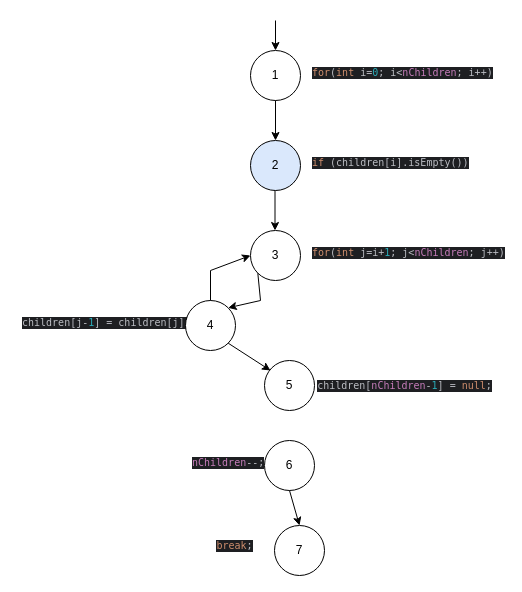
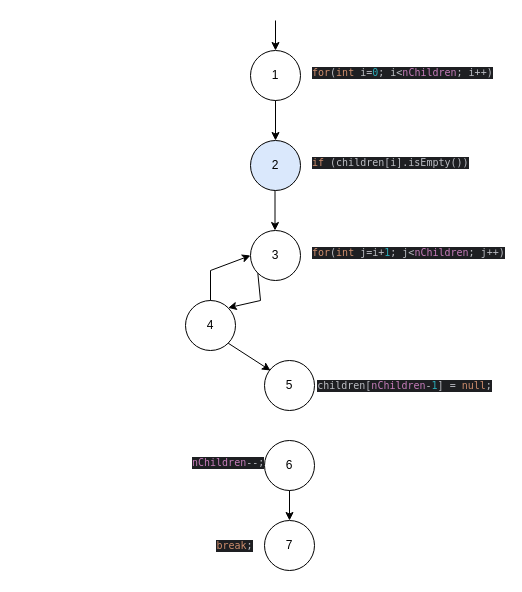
node "children[j-1] = children[j];": removed
node "7": moved (300, 551) -> (290, 546)
